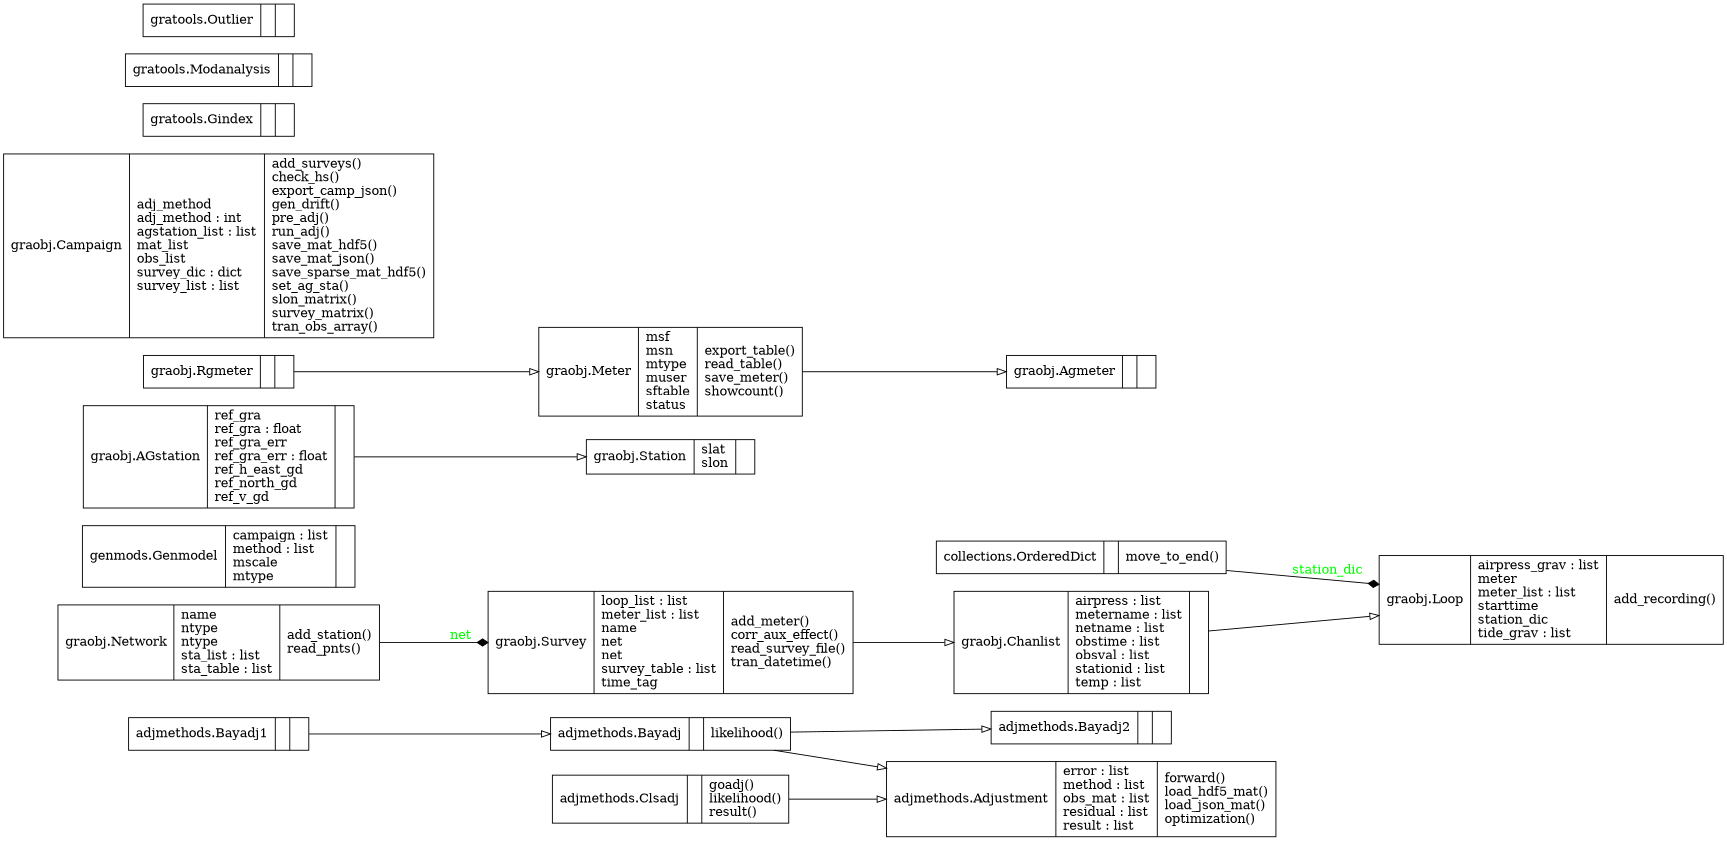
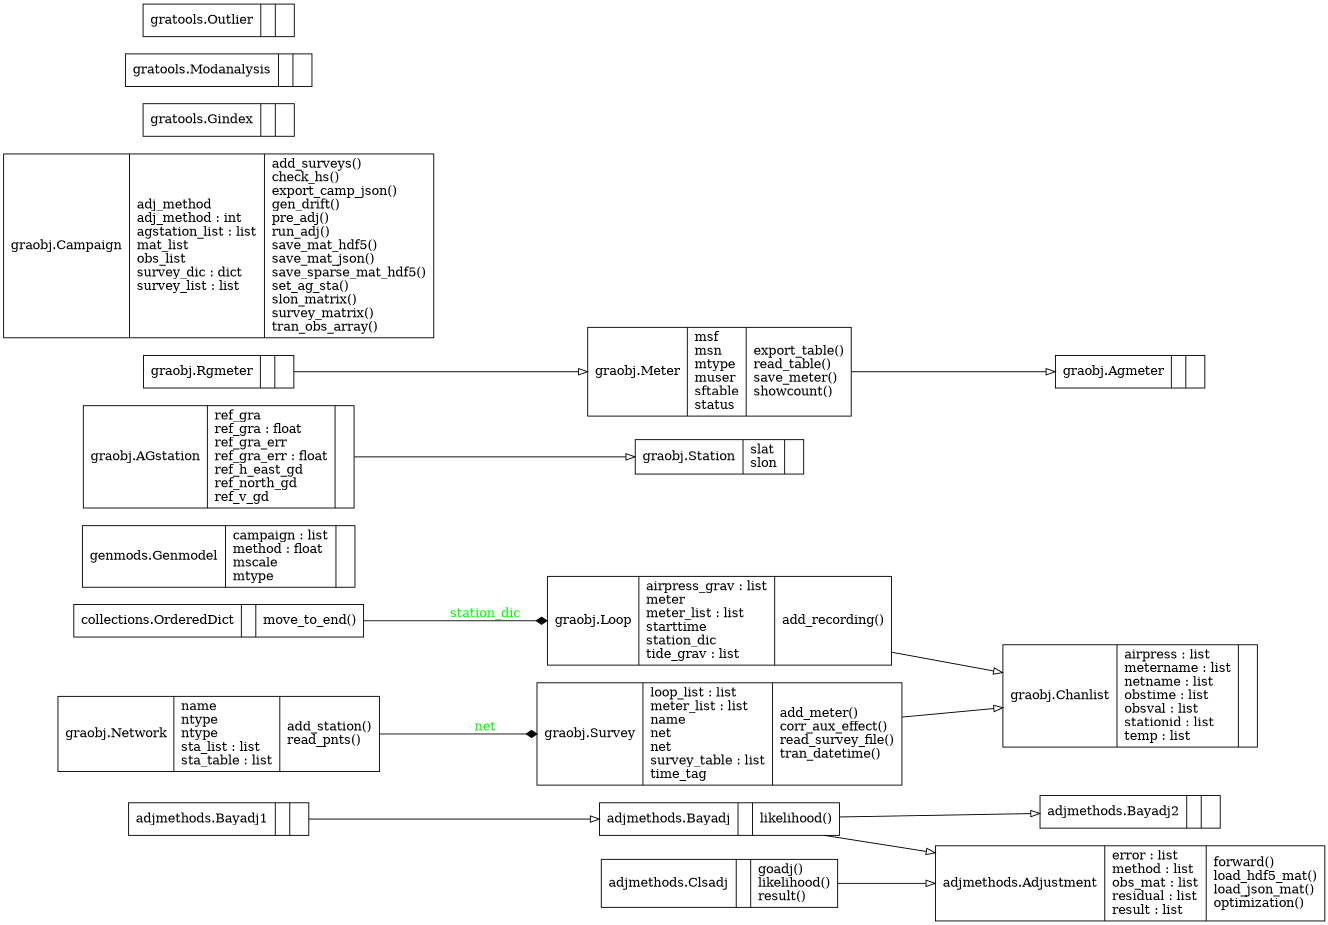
node "genmods.Genmodel": text "method : list" -> "method : float"
edge "graobj.Chanlist" -> "graobj.Loop": reversed
